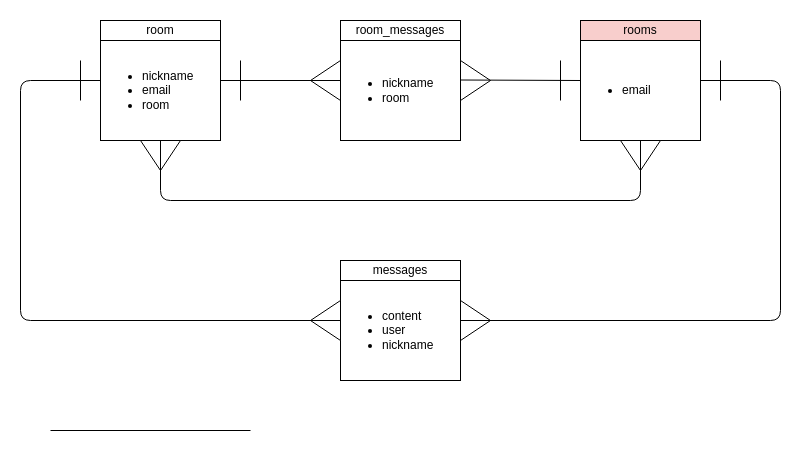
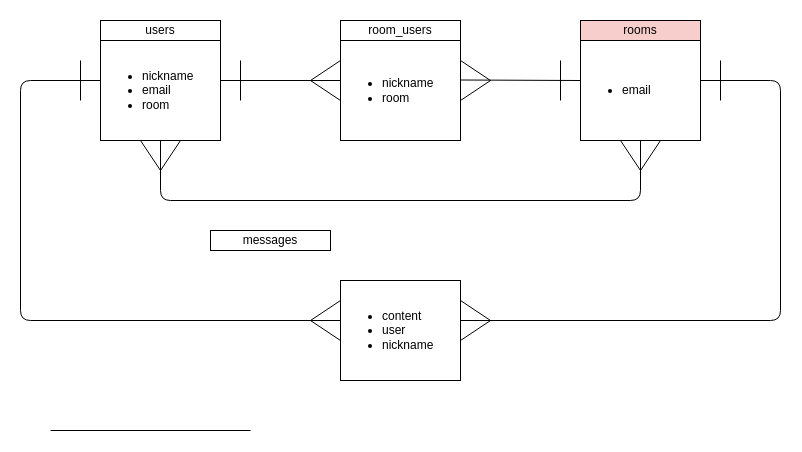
node "room": label "room" -> "users"
node "room_messages": label "room_messages" -> "room_users"
node "messages": moved (401, 271) -> (271, 241)
